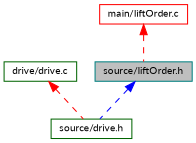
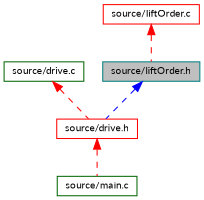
node "main/liftOrder.c": label "main/liftOrder.c" -> "source/liftOrder.c"
node "drive/drive.c": label "drive/drive.c" -> "source/drive.c"
node "source/drive.h": color darkgreen -> red
node "source/main.c": added
